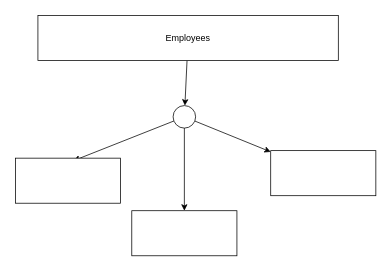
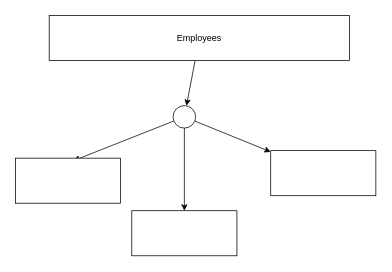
node "Employees": moved (188, 38) -> (199, 38)
